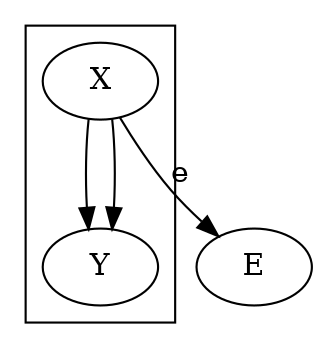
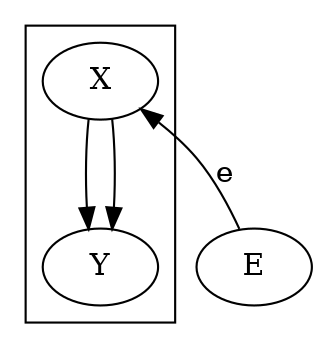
edge "X" -> "E": reversed
